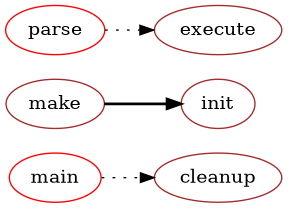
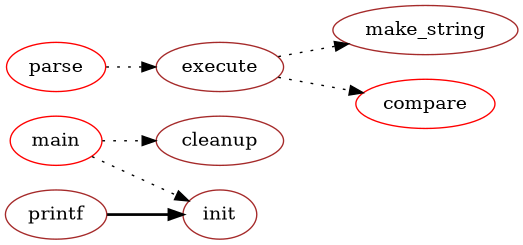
node "make_string": added
node "make": label "make" -> "printf"
node "compare": added
edge "main" -> "init": added
